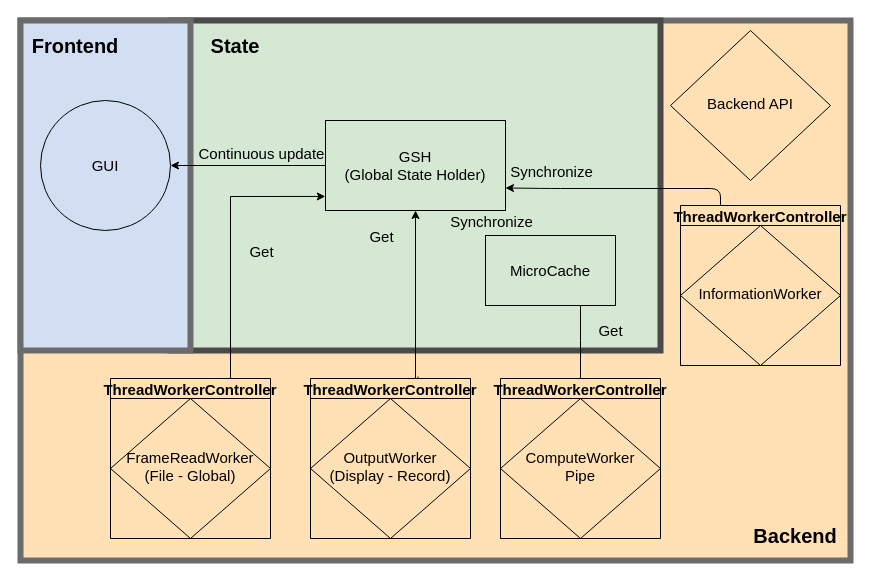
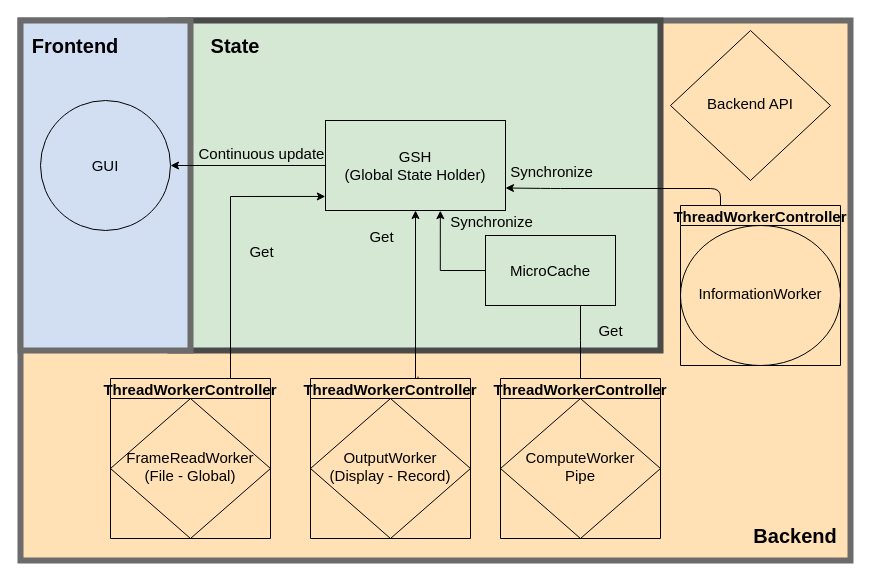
edge "MicroCache" -> "GSH (Global State Holder)": added
node "InformationWorker": shape diamond -> ellipse
